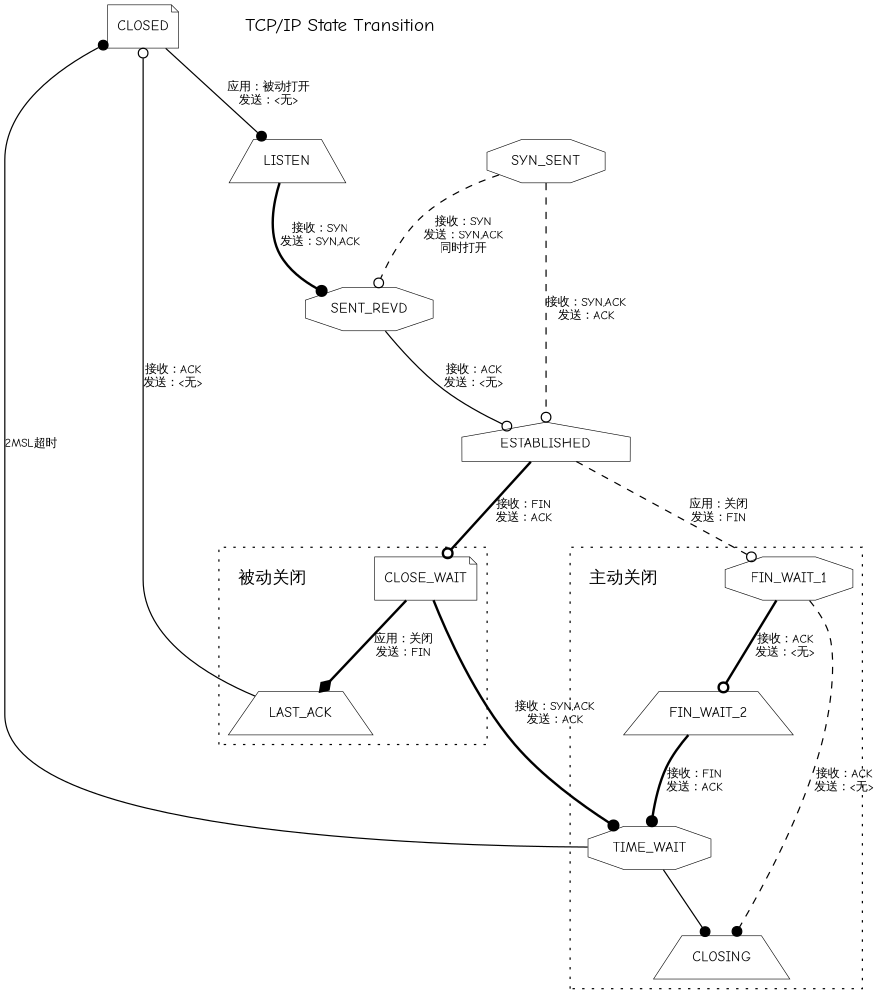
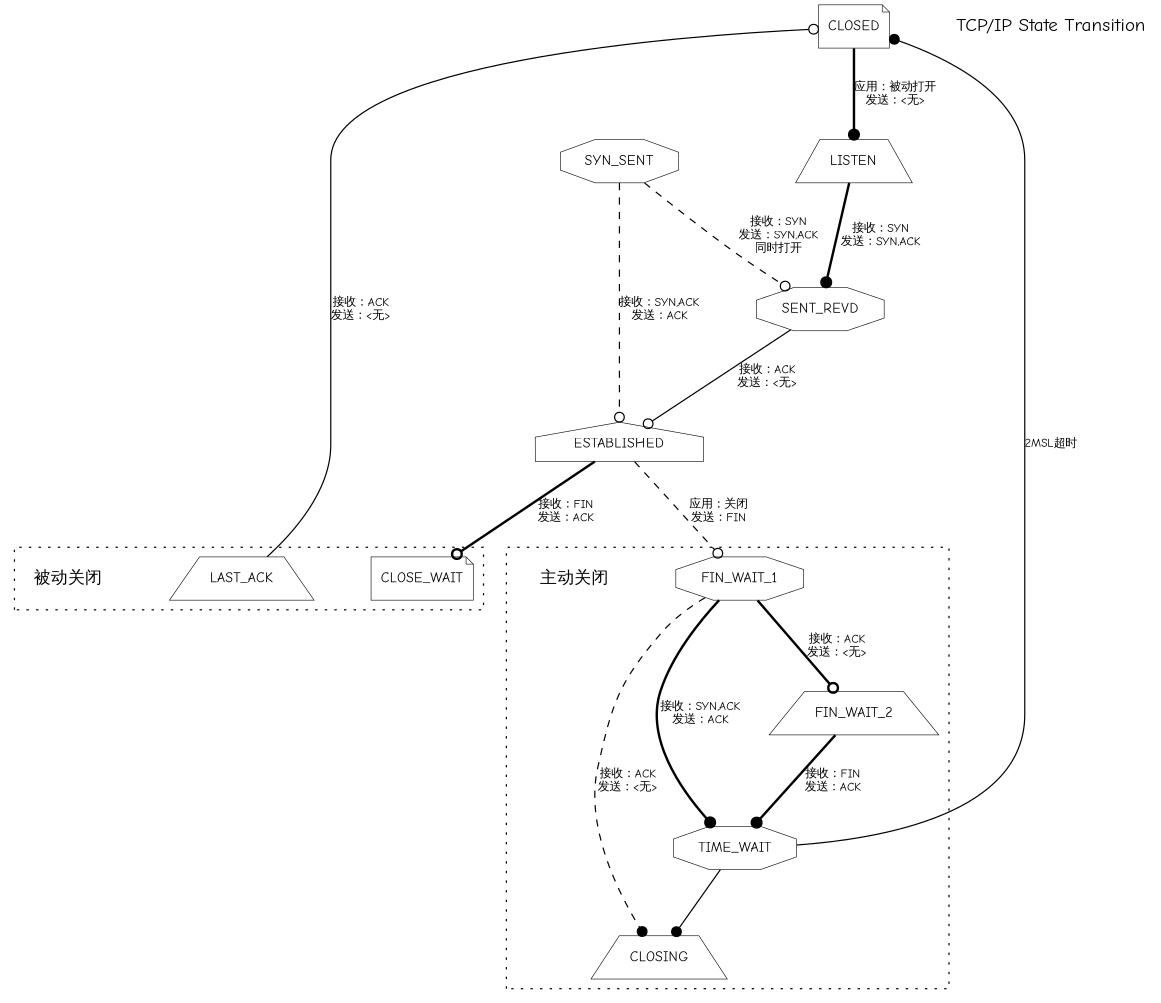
edge "CLOSED" -> "LISTEN": style solid -> bold
edge "CLOSE_WAIT" -> "LAST_ACK": removed, label "应用：关闭 发送：FIN"
edge "CLOSE_WAIT" -> "TIME_WAIT": now "FIN_WAIT_1" -> "TIME_WAIT"
